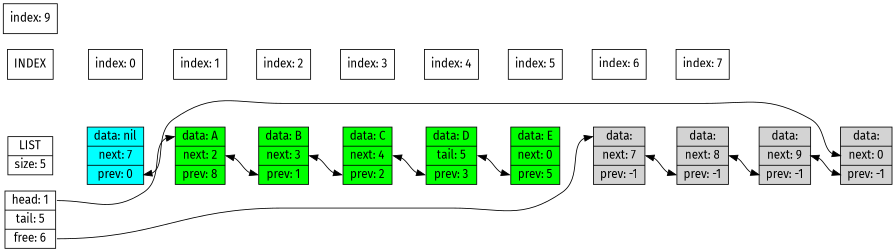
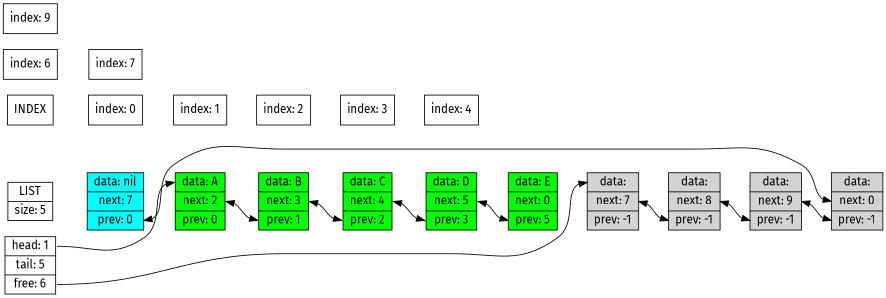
node "index: 5": removed
node "data: D": text "tail: 5" -> "next: 5"
node "data: A": text "prev: 8" -> "prev: 0"
